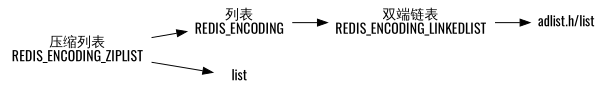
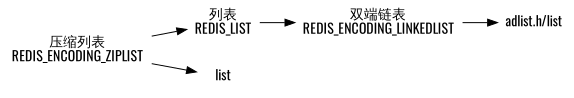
node "列表 REDIS_ENCODING": label "列表 REDIS_ENCODING" -> "列表 REDIS_LIST"
